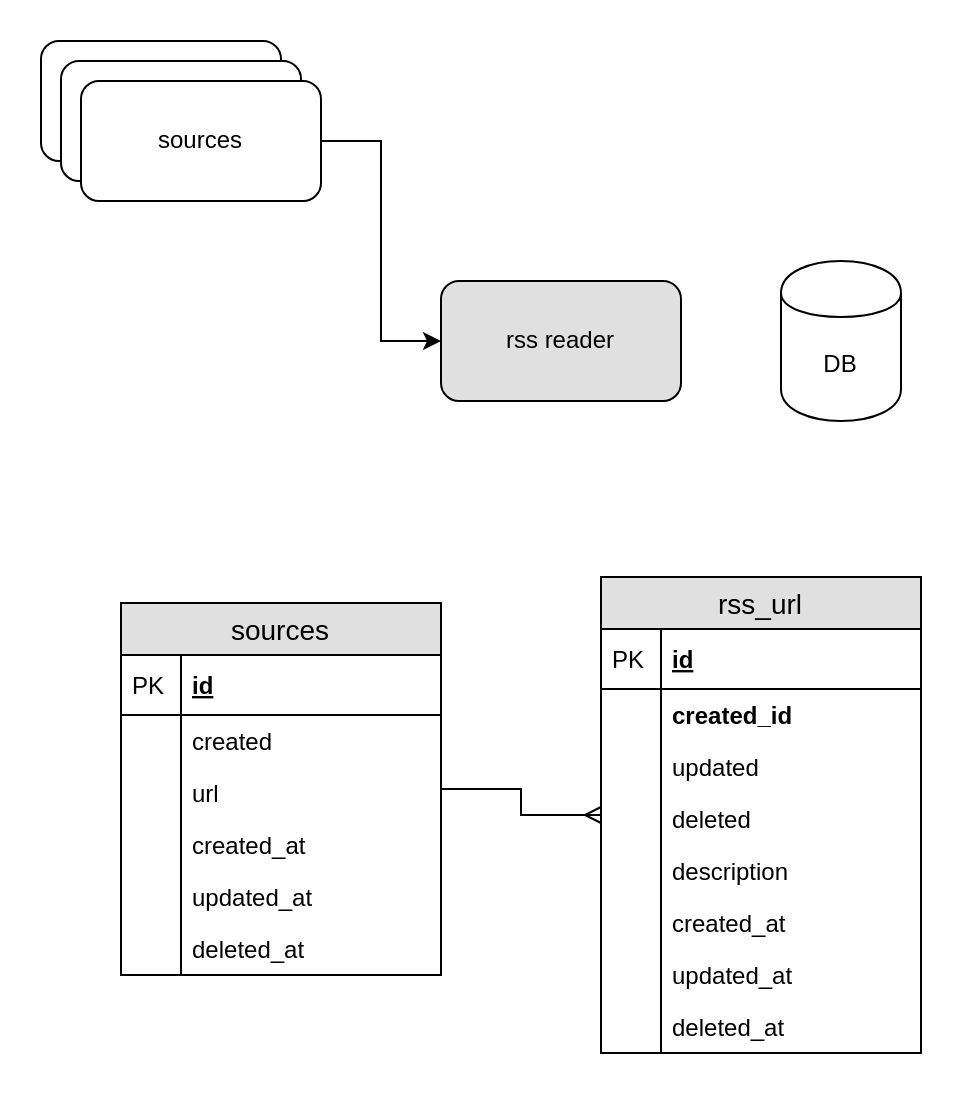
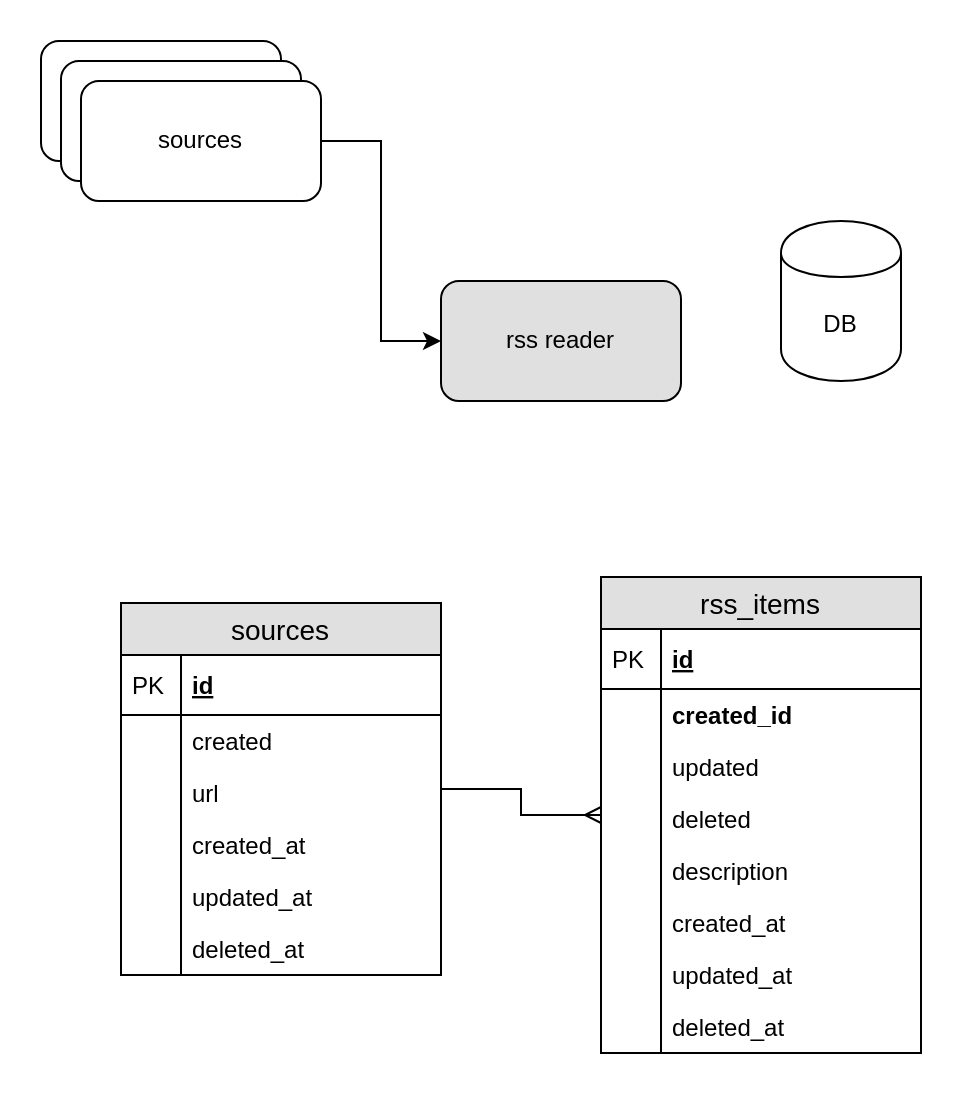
node "DB": moved (841, 341) -> (841, 301)
node "rss_url": label "rss_url" -> "rss_items"
